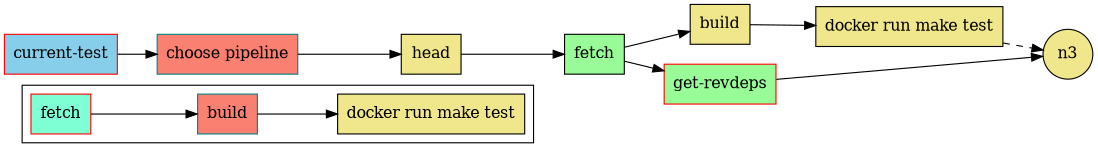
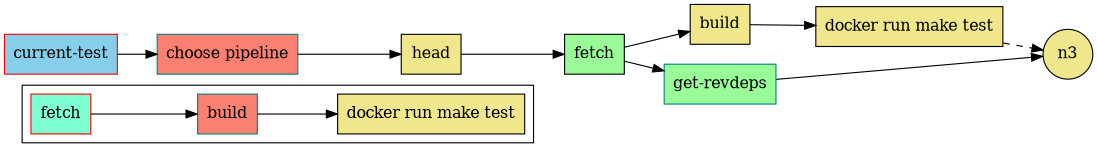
node "get-revdeps": color red -> teal
